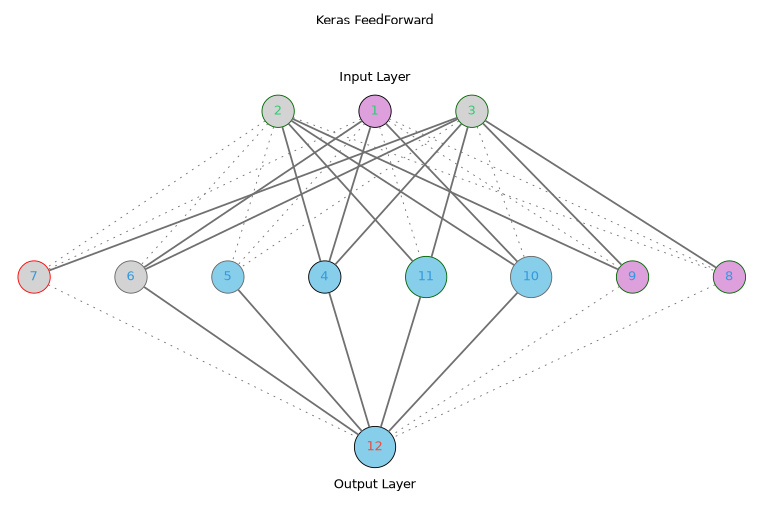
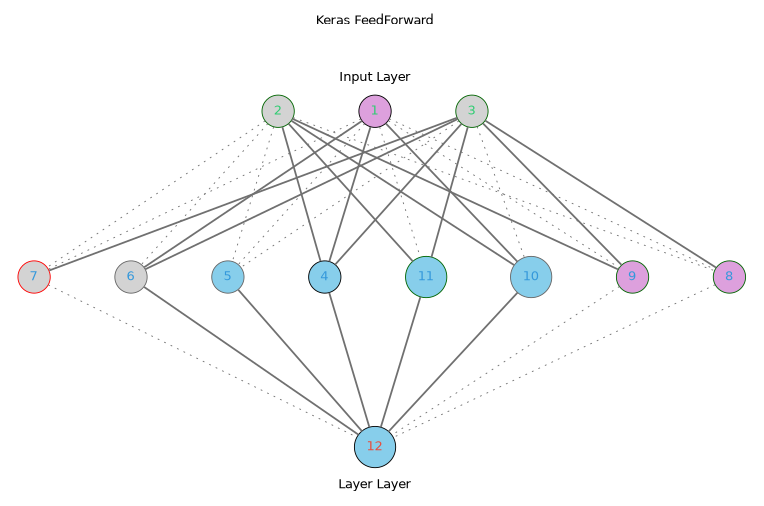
cluster "Output Layer": label "Output Layer" -> "Layer Layer"
